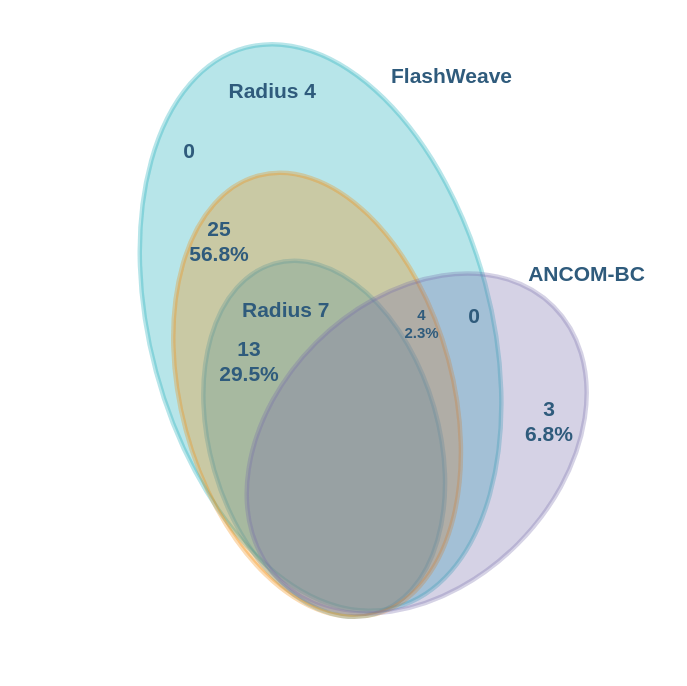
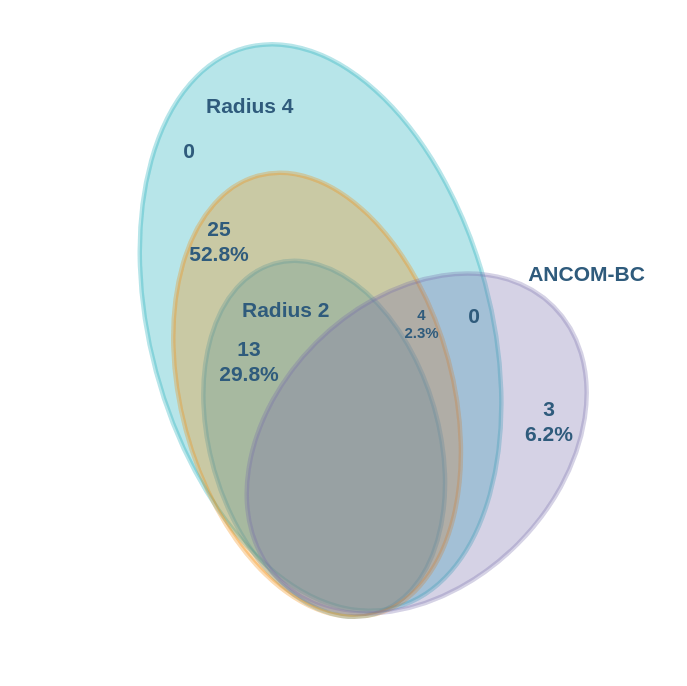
node "FlashWeave": removed
node "Radius 4": moved (272, 91) -> (250, 106)
node "25 56.8%": label "25 56.8%" -> "25 52.8%"
node "Radius 7": label "Radius 7" -> "Radius 2"
node "13 29.5%": label "13 29.5%" -> "13 29.8%"
node "3 6.8%": label "3 6.8%" -> "3 6.2%"
